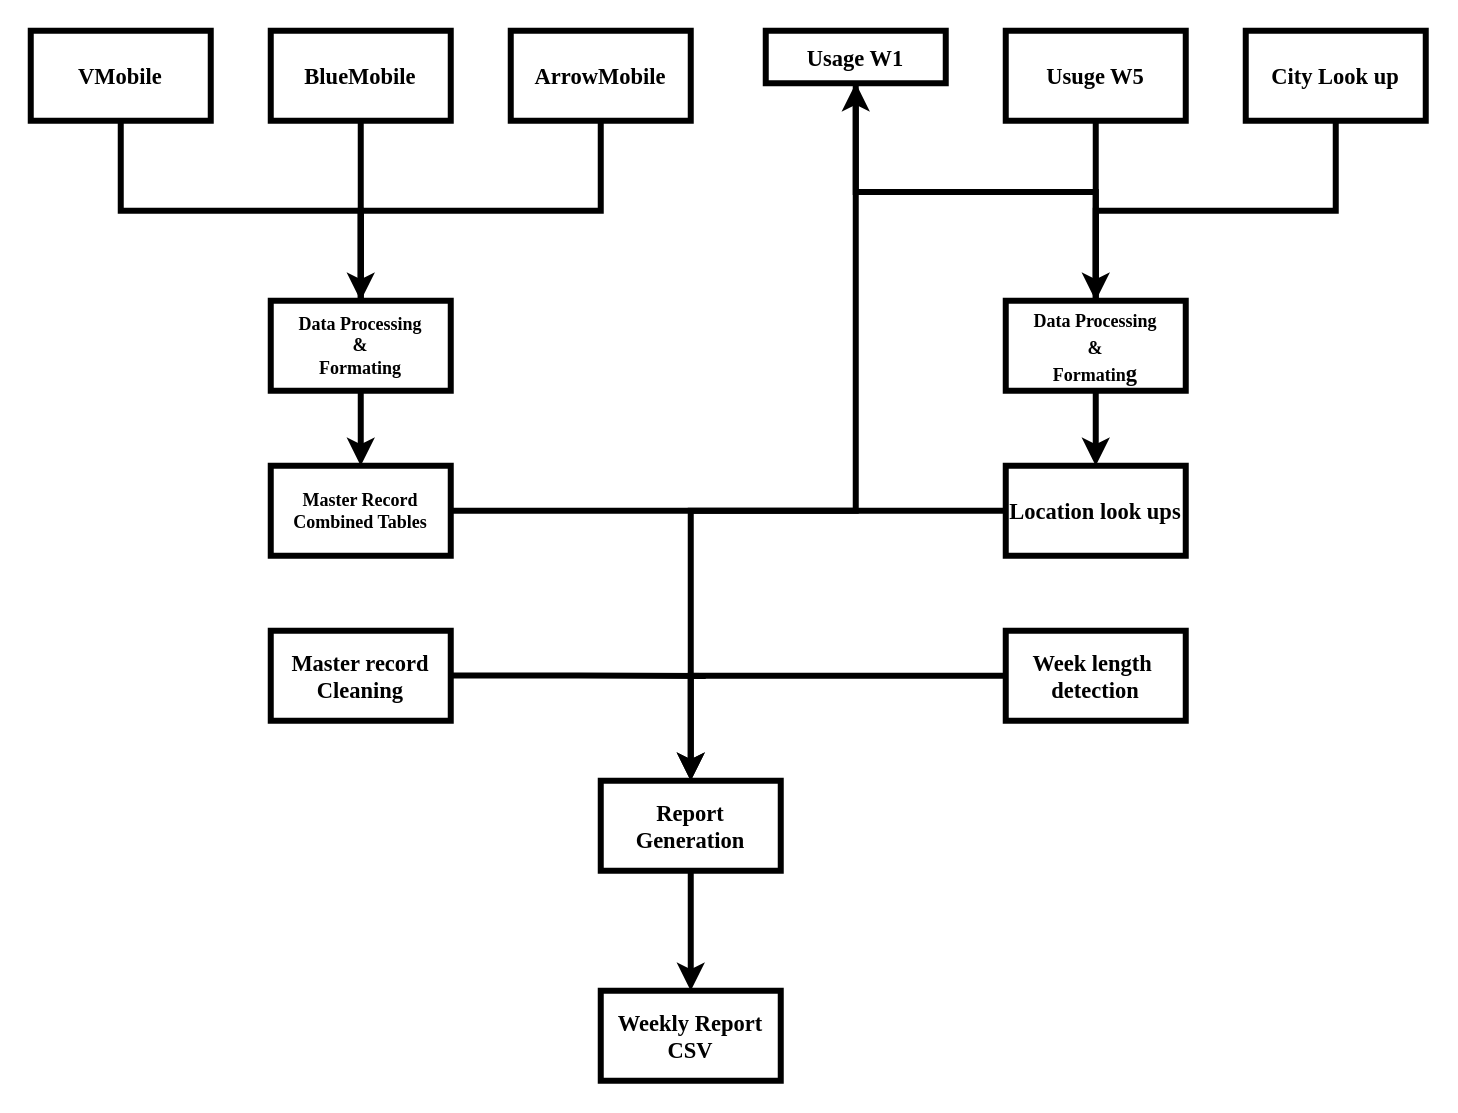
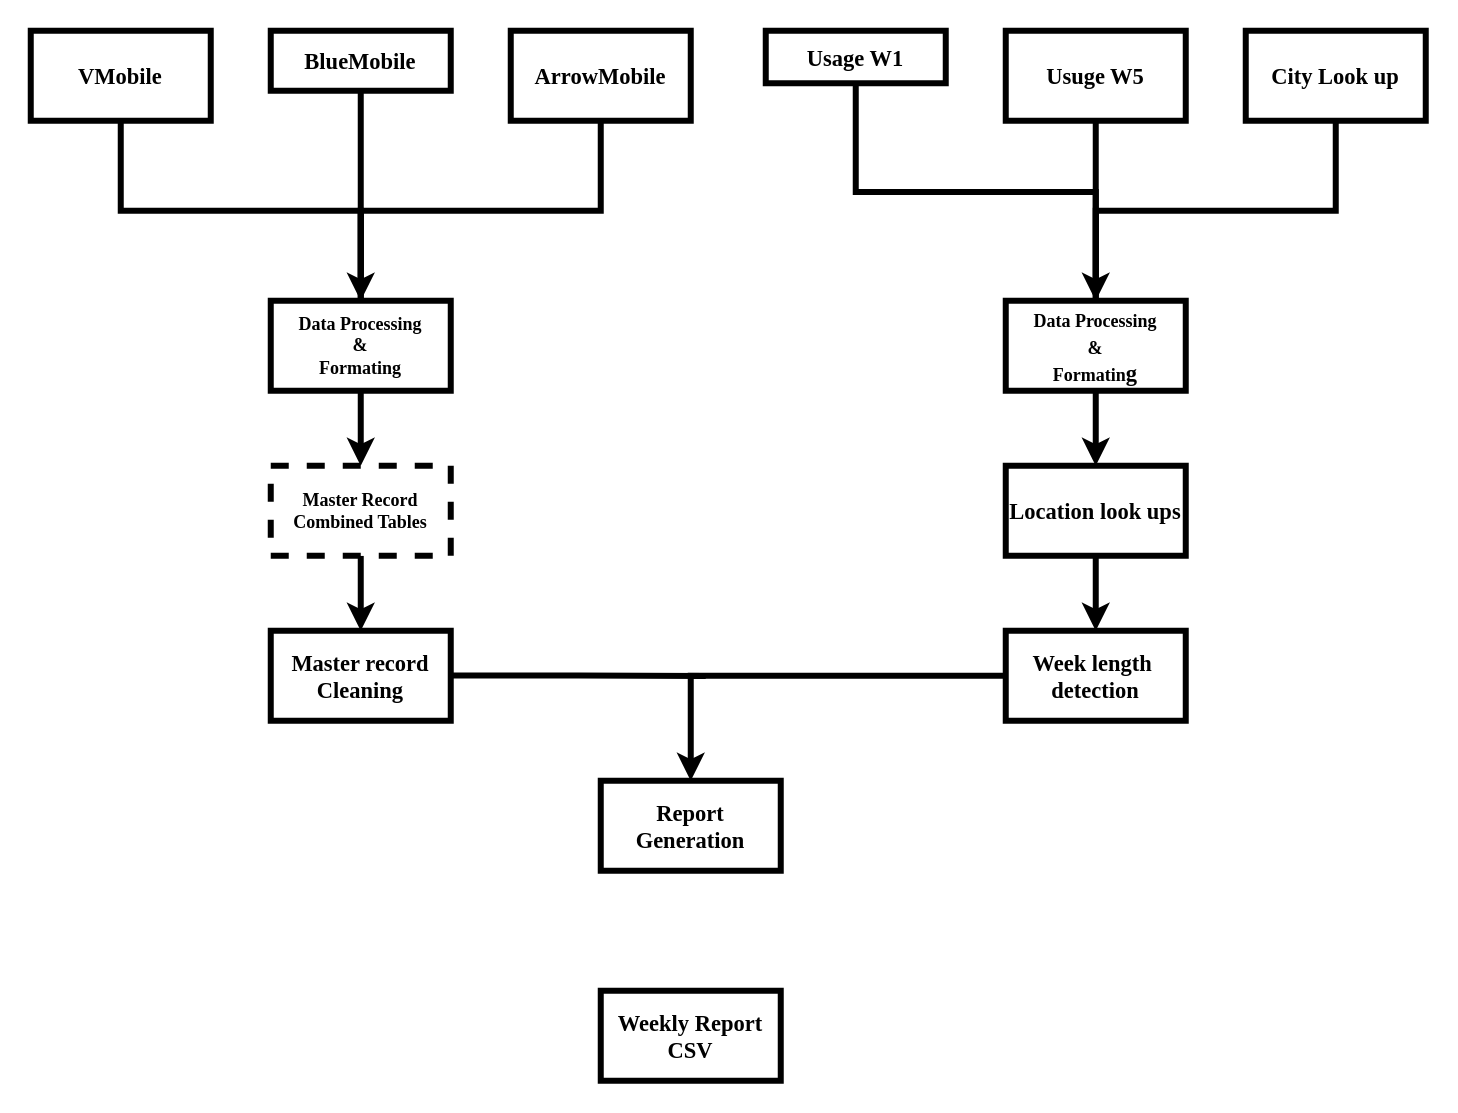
node "BlueMobile": size 180x90 -> 180x60
edge "Master Record Combined Tables" -> "Usage W1": now "Master Record Combined Tables" -> "Master record Cleaning"
node "Master Record Combined Tables": style solid -> dashed
edge "Location look ups" -> "Report Generation": now "Location look ups" -> "Week length detection"
edge "Report Generation" -> "Weekly Report CSV": removed
